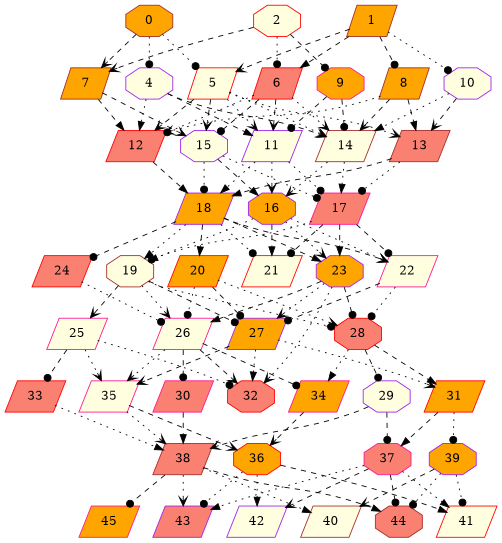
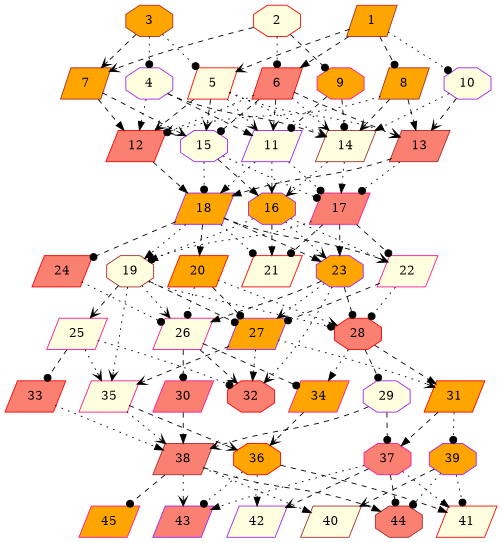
node "0": label "0" -> "3"
edge "6" -> "13": added
edge "26" -> "35": now "19" -> "35"
